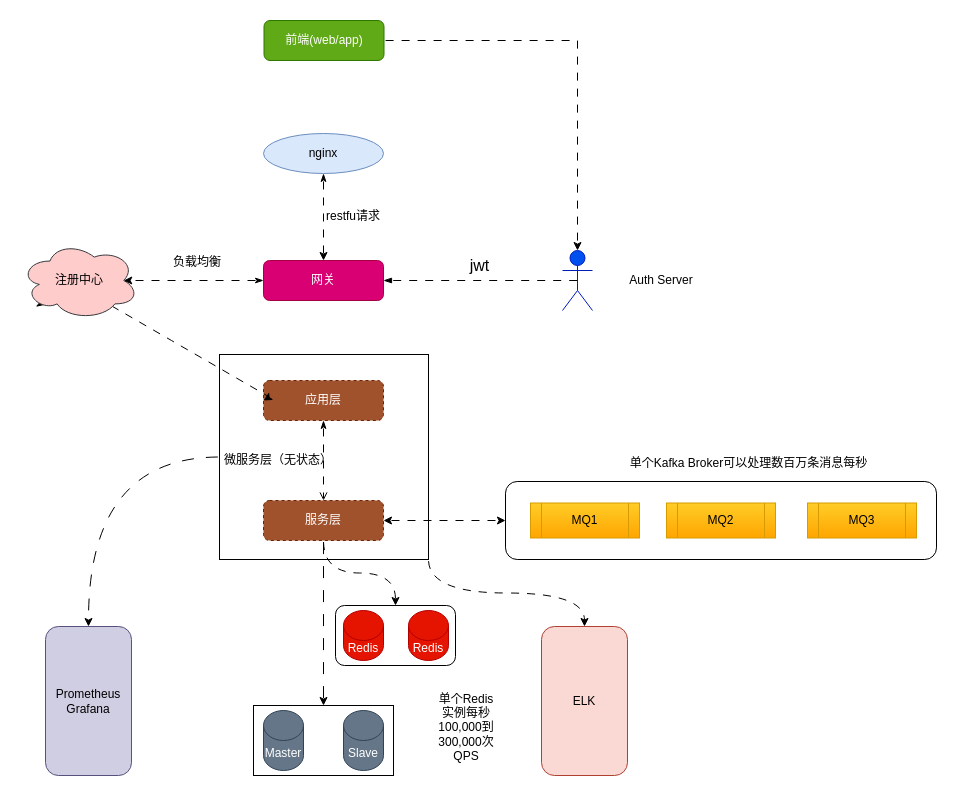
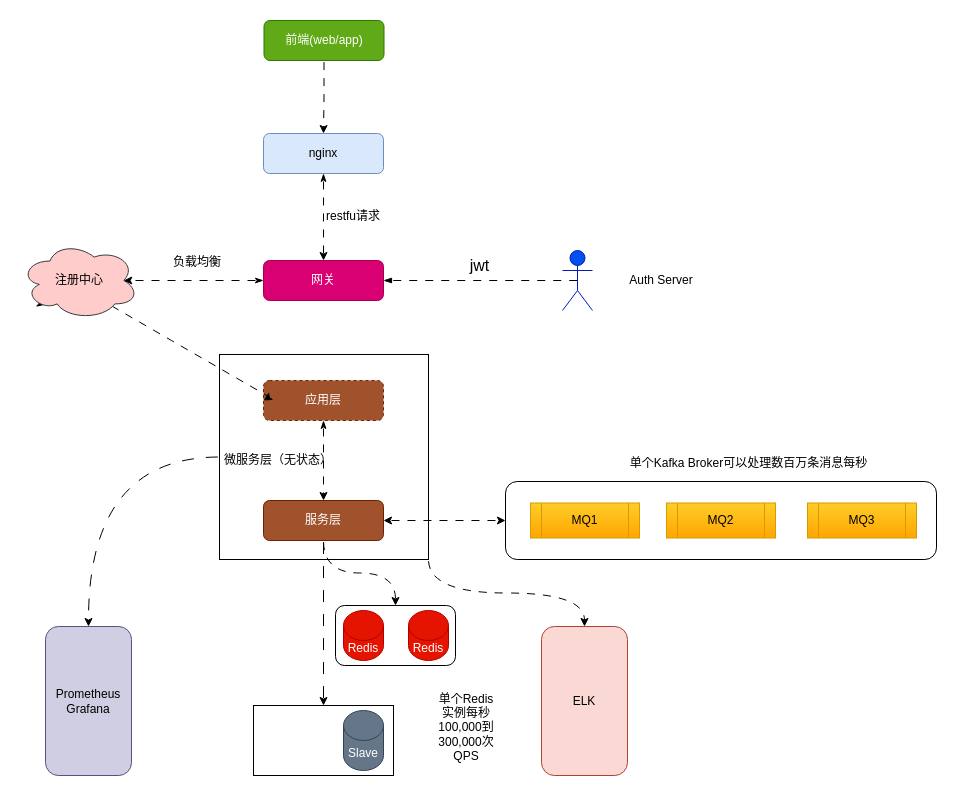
edge "前端(web/app)" -> "Actor": now "前端(web/app)" -> "nginx"
node "nginx": shape ellipse -> rounded rectangle
edge "应用层" -- "服务层": arrowhead open -> classic
node "服务层": style dashed -> solid
node "Master": removed
